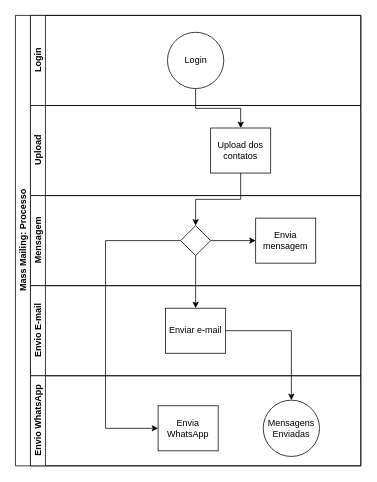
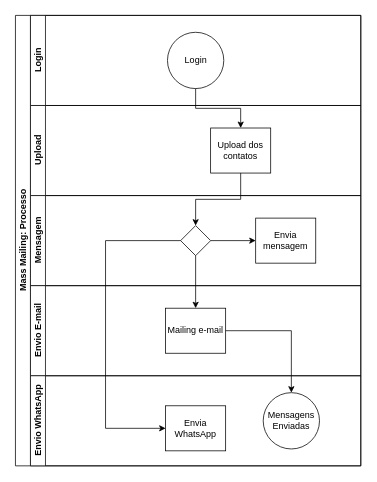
node "Enviar e-mail": label "Enviar e-mail" -> "Mailing e-mail"
node "Envia WhatsApp": moved (188, 428) -> (195, 428)
node "Mensagens Enviadas": moved (291, 428) -> (291, 420)
